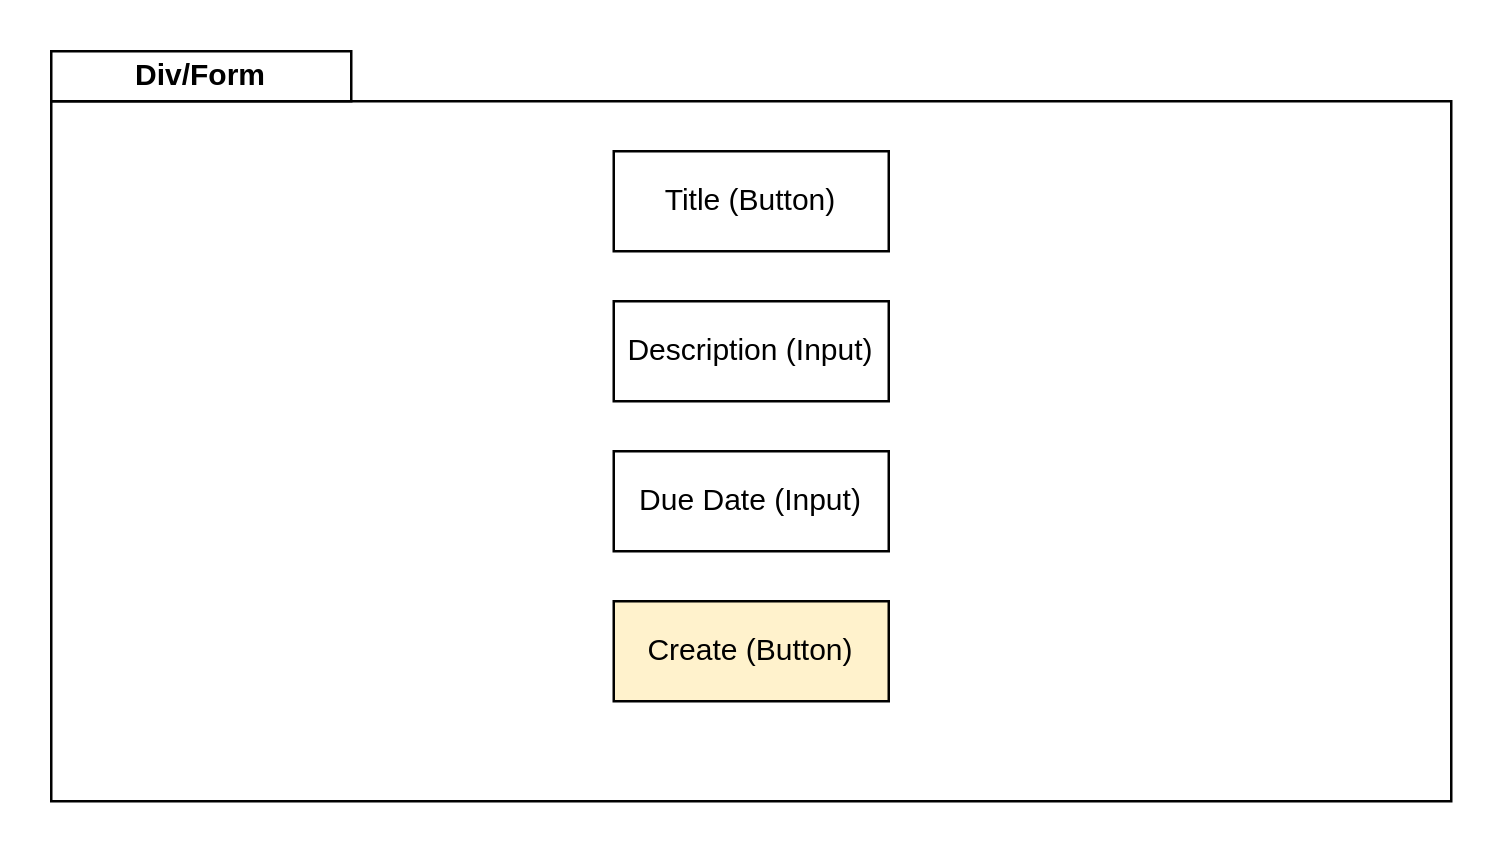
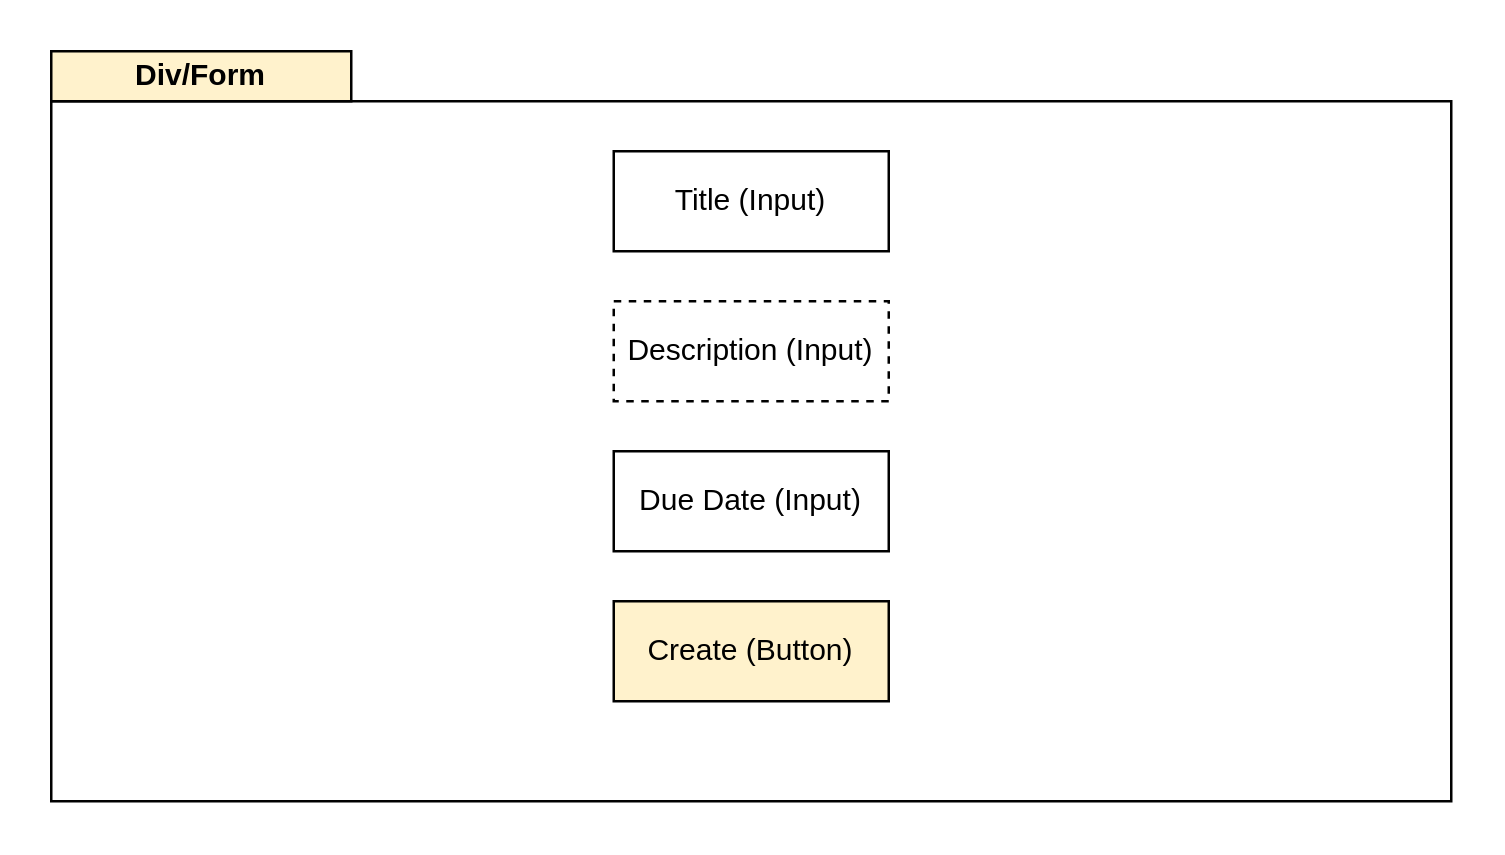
node "Div/Form": fillcolor #ffffff -> #fff2cc
node "Title (Button)": label "Title (Button)" -> "Title (Input)"
node "Description (Input)": style solid -> dashed
